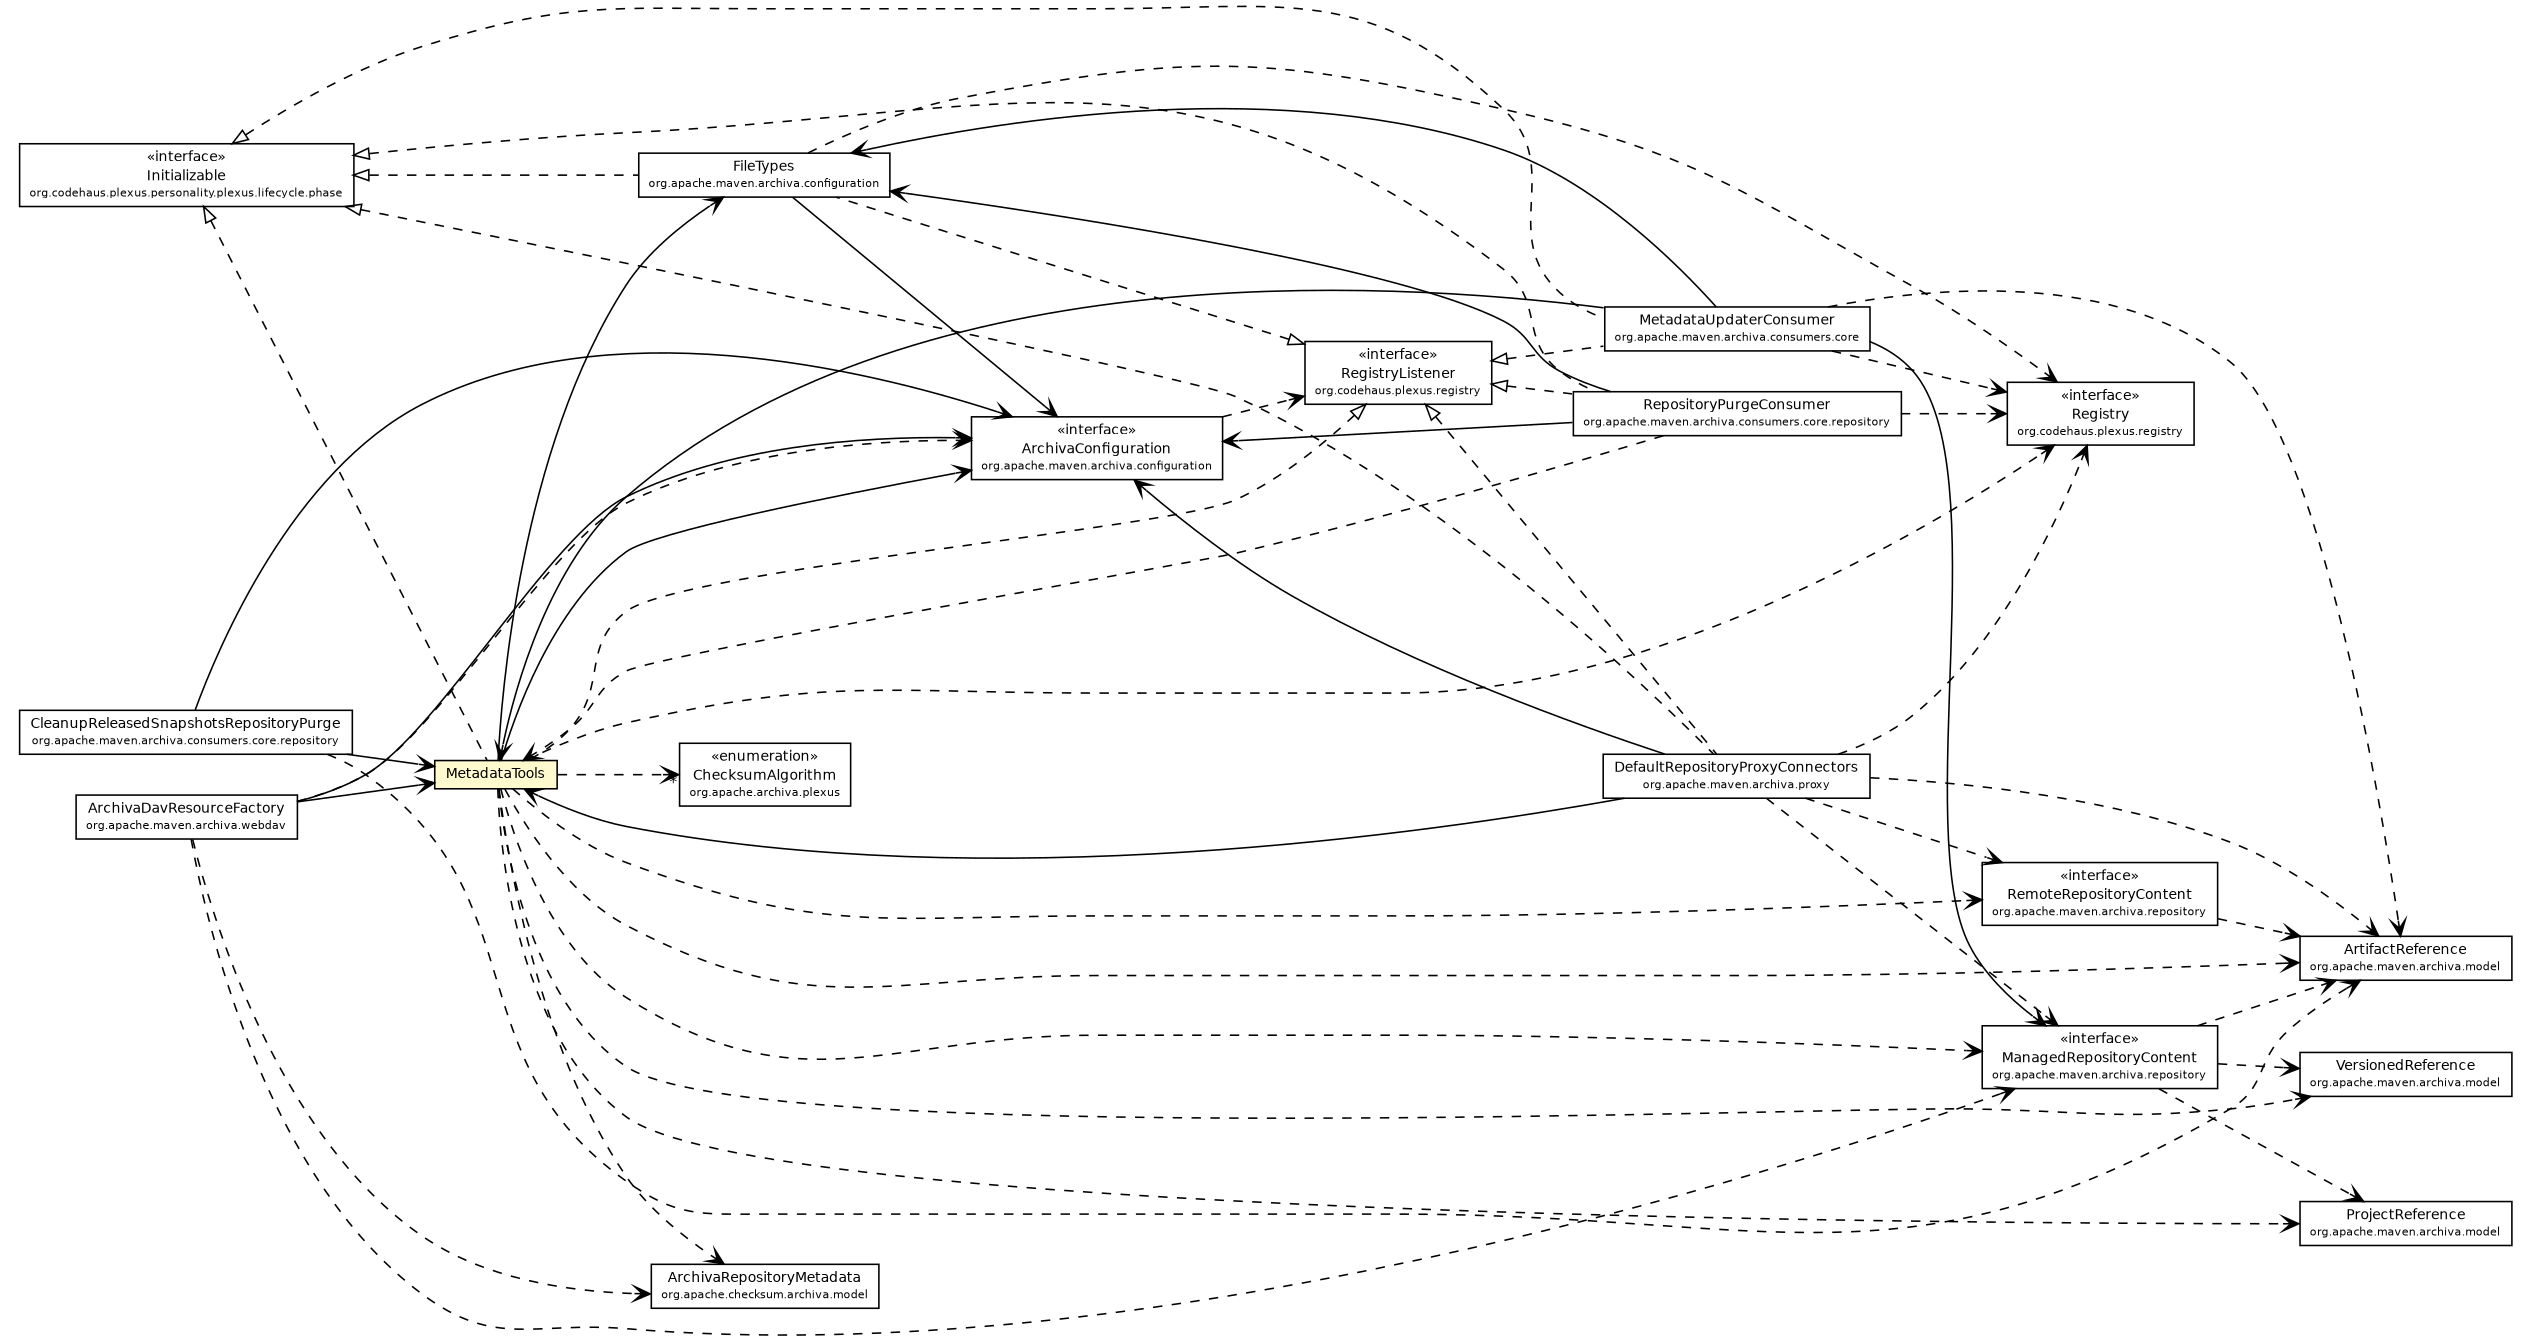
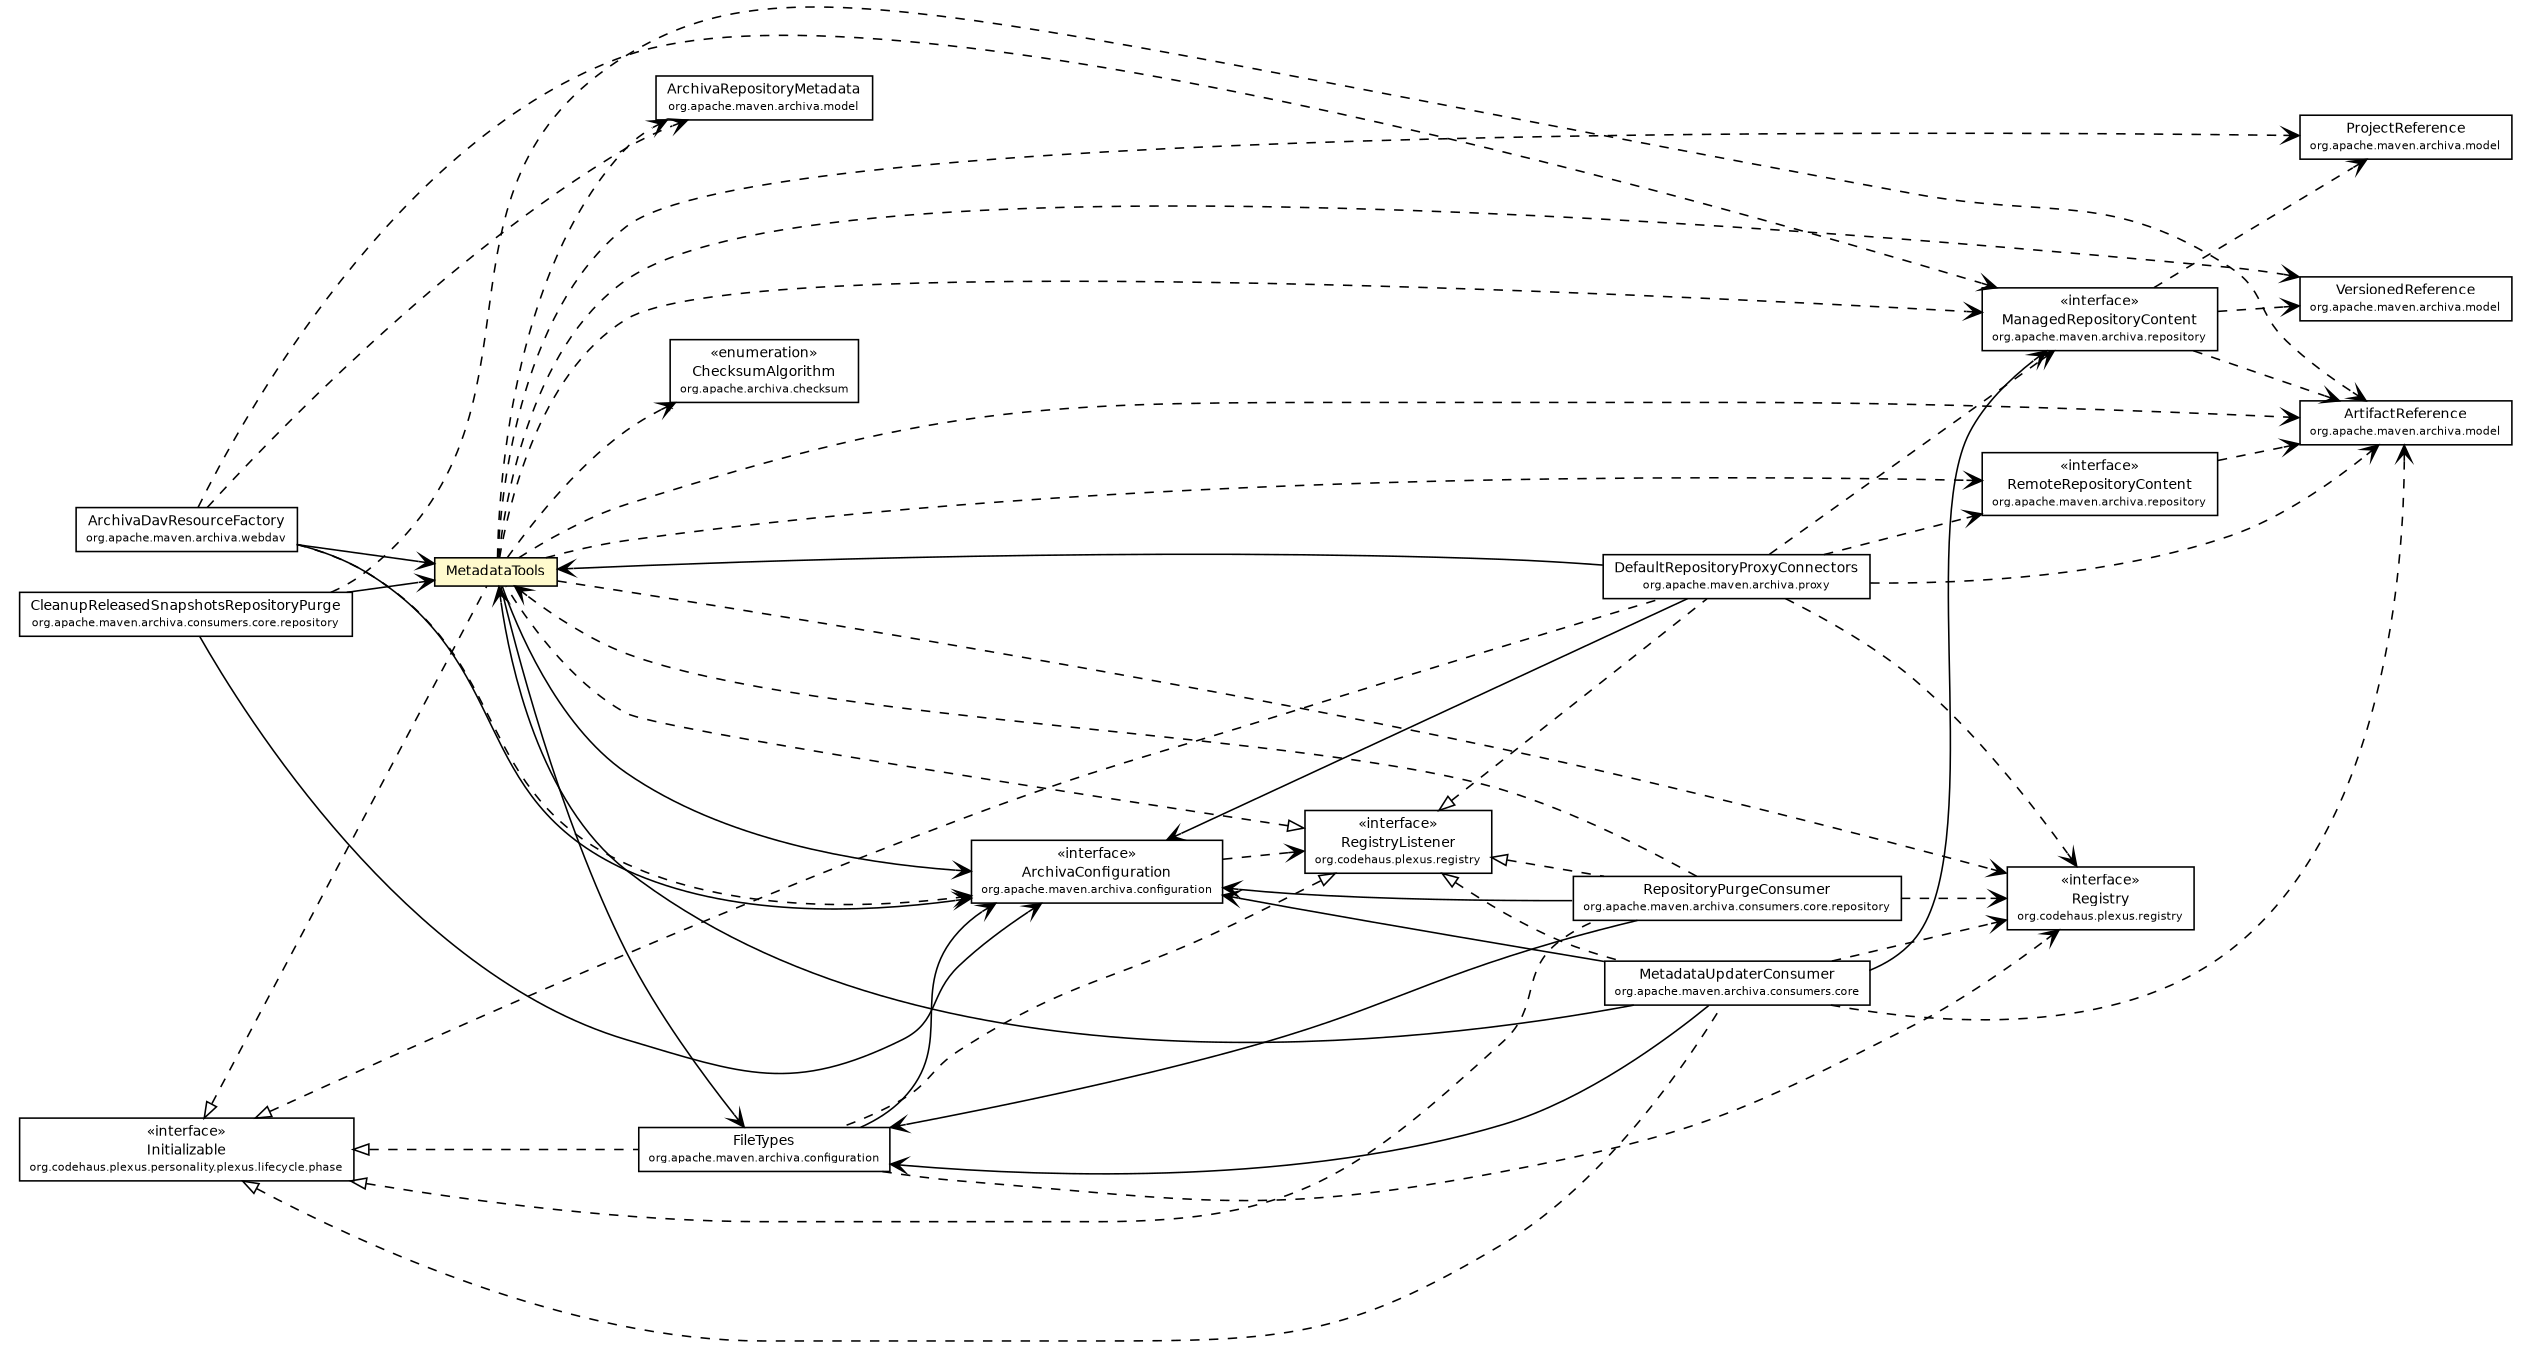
node "ChecksumAlgorithm": text "org.apache.archiva.plexus" -> "org.apache.archiva.checksum"
edge "MetadataUpdaterConsumer" -> "ArchivaConfiguration": added
node "ArchivaRepositoryMetadata": text "org.apache.checksum.archiva.model" -> "org.apache.maven.archiva.model"
